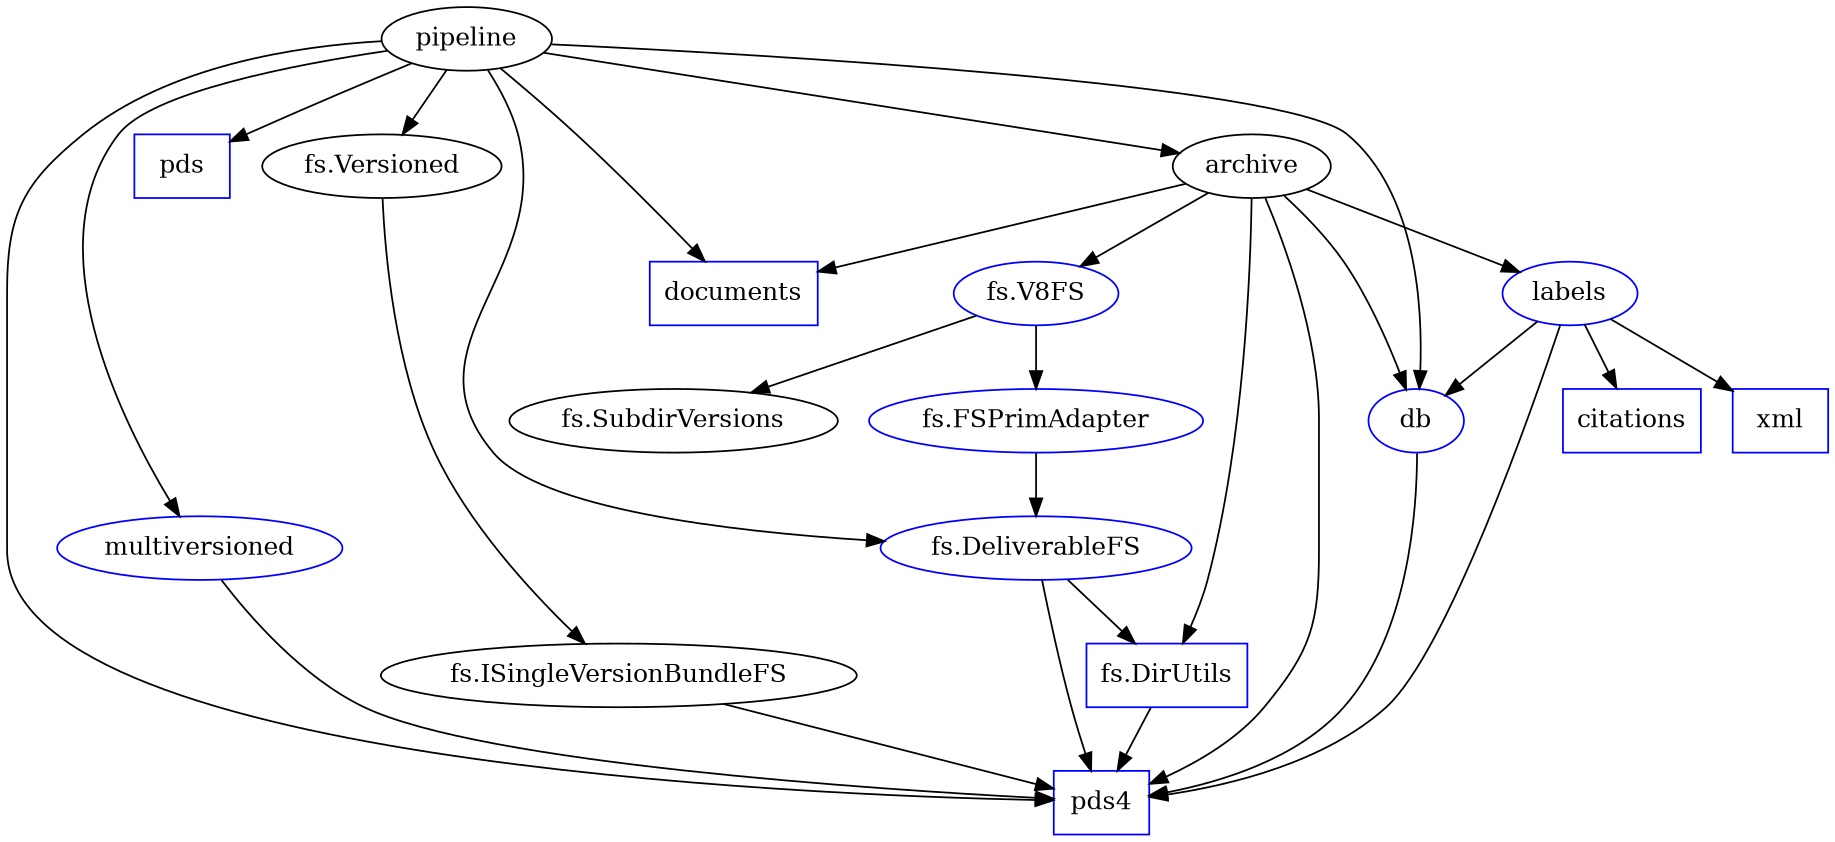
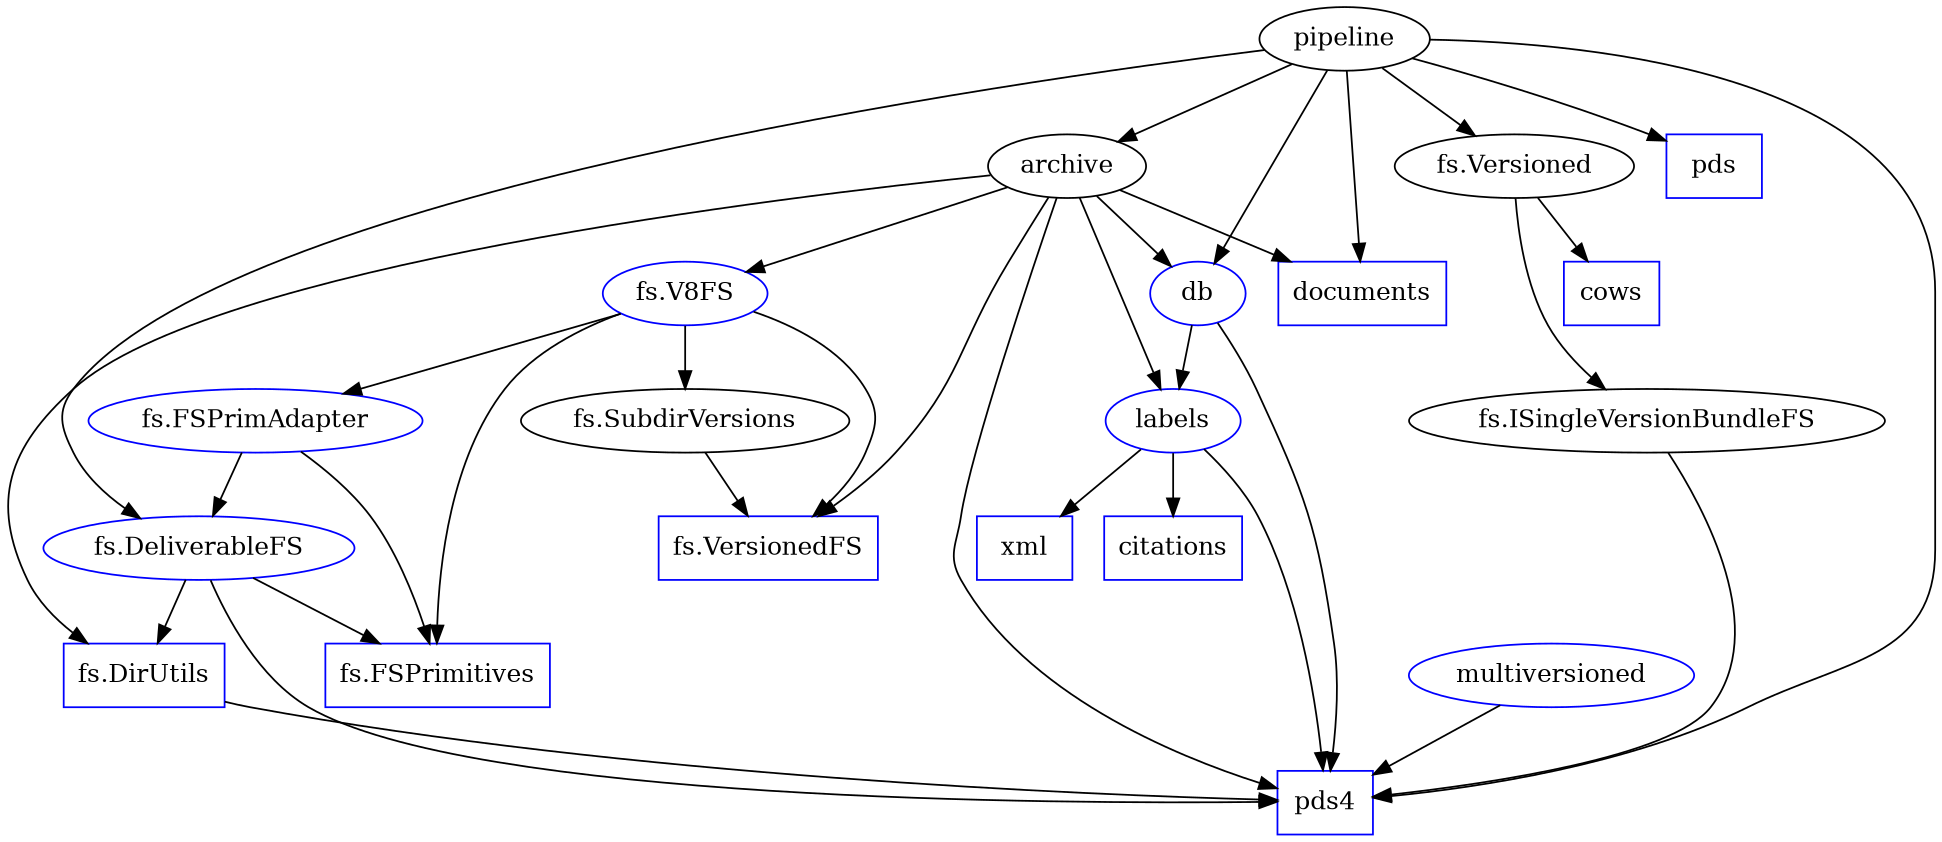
edge "pipeline" -> "multiversioned": removed
node "cows": added
edge "labels" -> "db": reversed
node "fs.VersionedFS": added
node "fs.FSPrimitives": added
